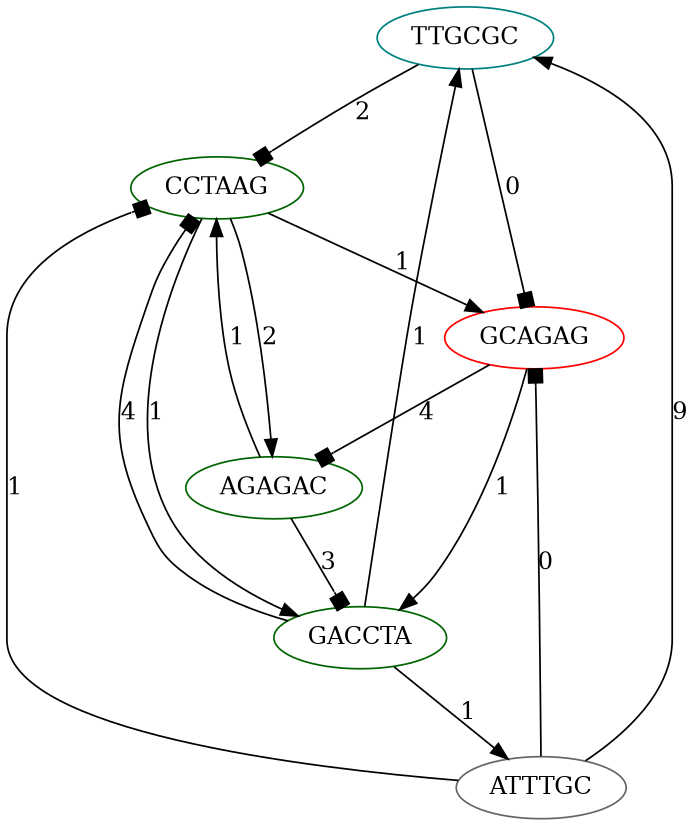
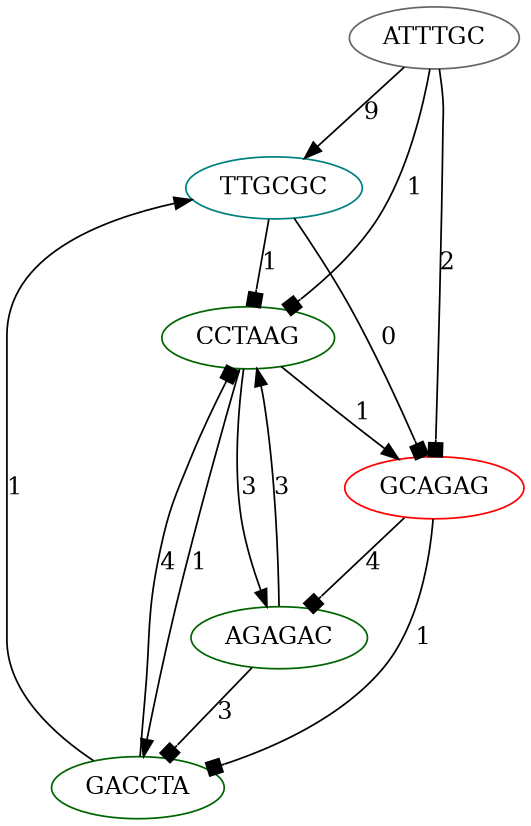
edge "TTGCGC" -> "CCTAAG": label "2" -> "1"
edge "AGAGAC" -> "CCTAAG": label "1" -> "3"
edge "CCTAAG" -> "AGAGAC": label "2" -> "3"
edge "GCAGAG" -> "GACCTA": arrowhead normal -> box
edge "ATTTGC" -> "GCAGAG": label "0" -> "2"
edge "GACCTA" -> "ATTTGC": removed, label "1"
